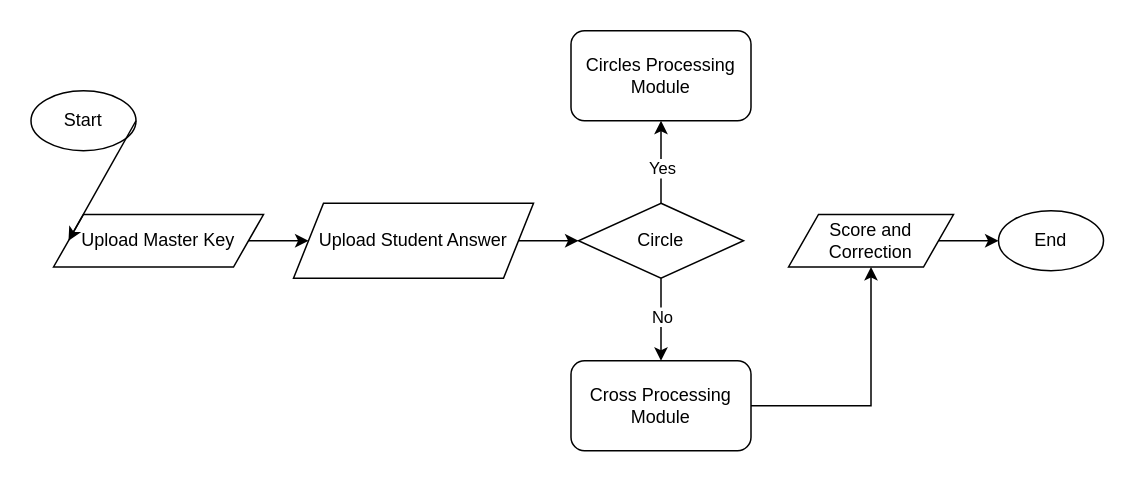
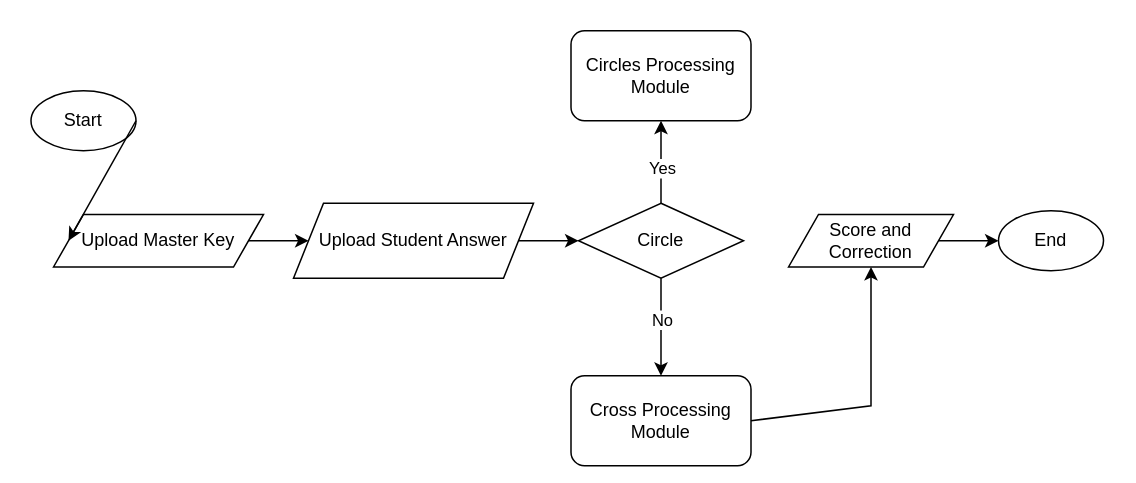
node "Cross Processing Module": moved (661, 406) -> (661, 421)
